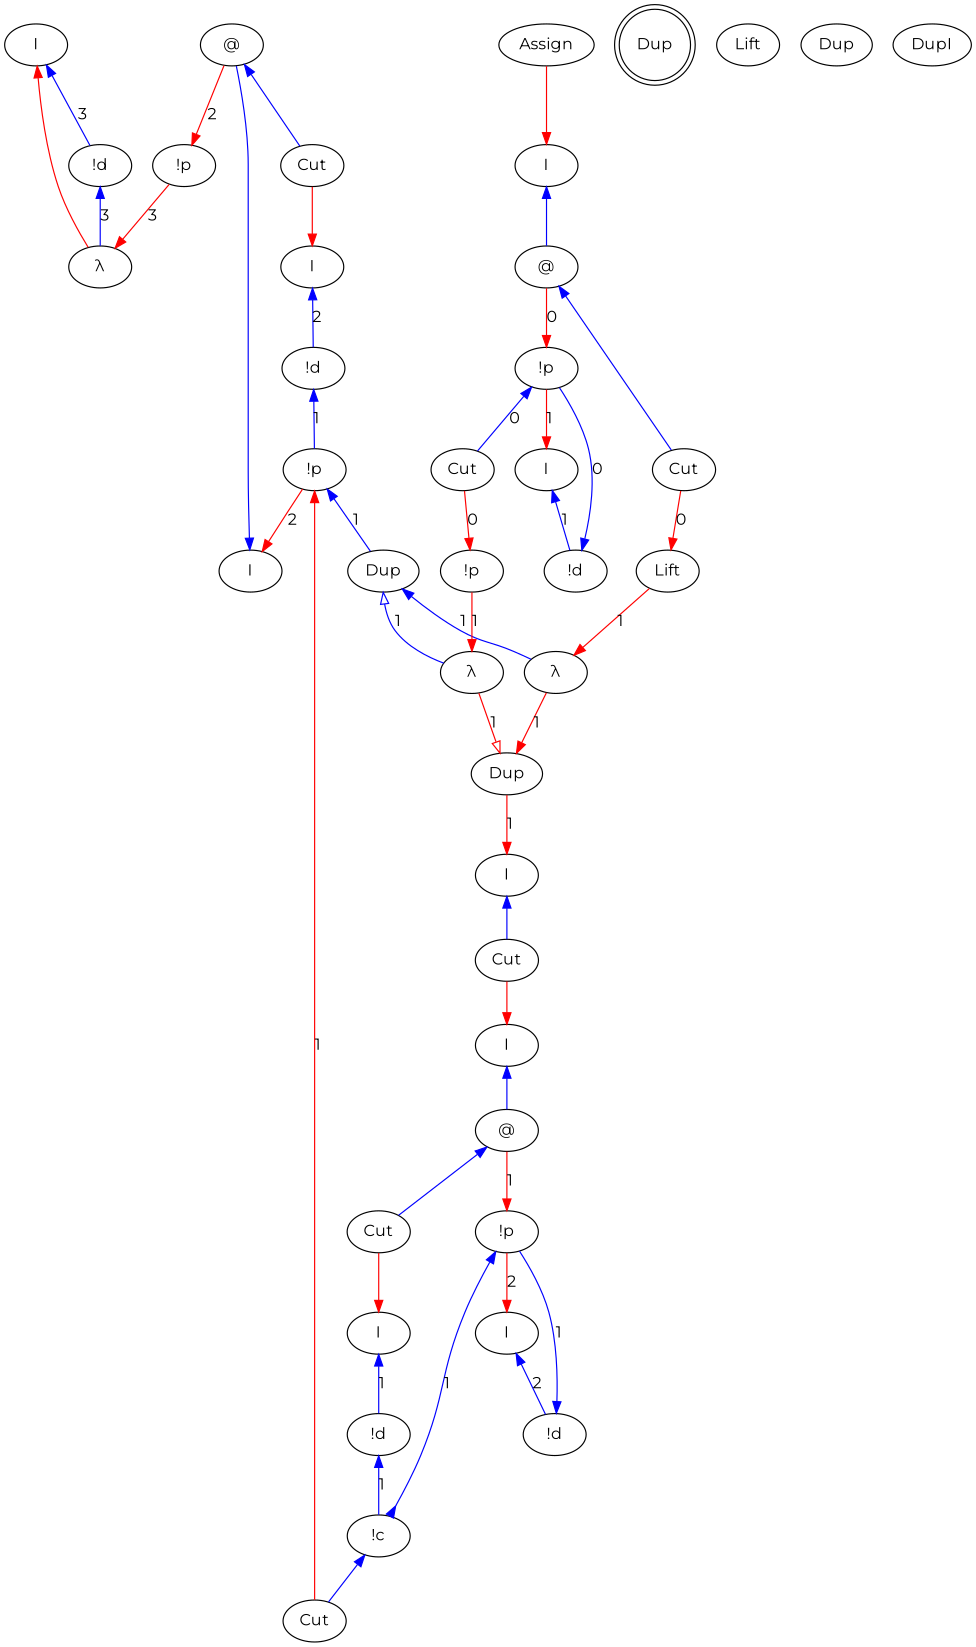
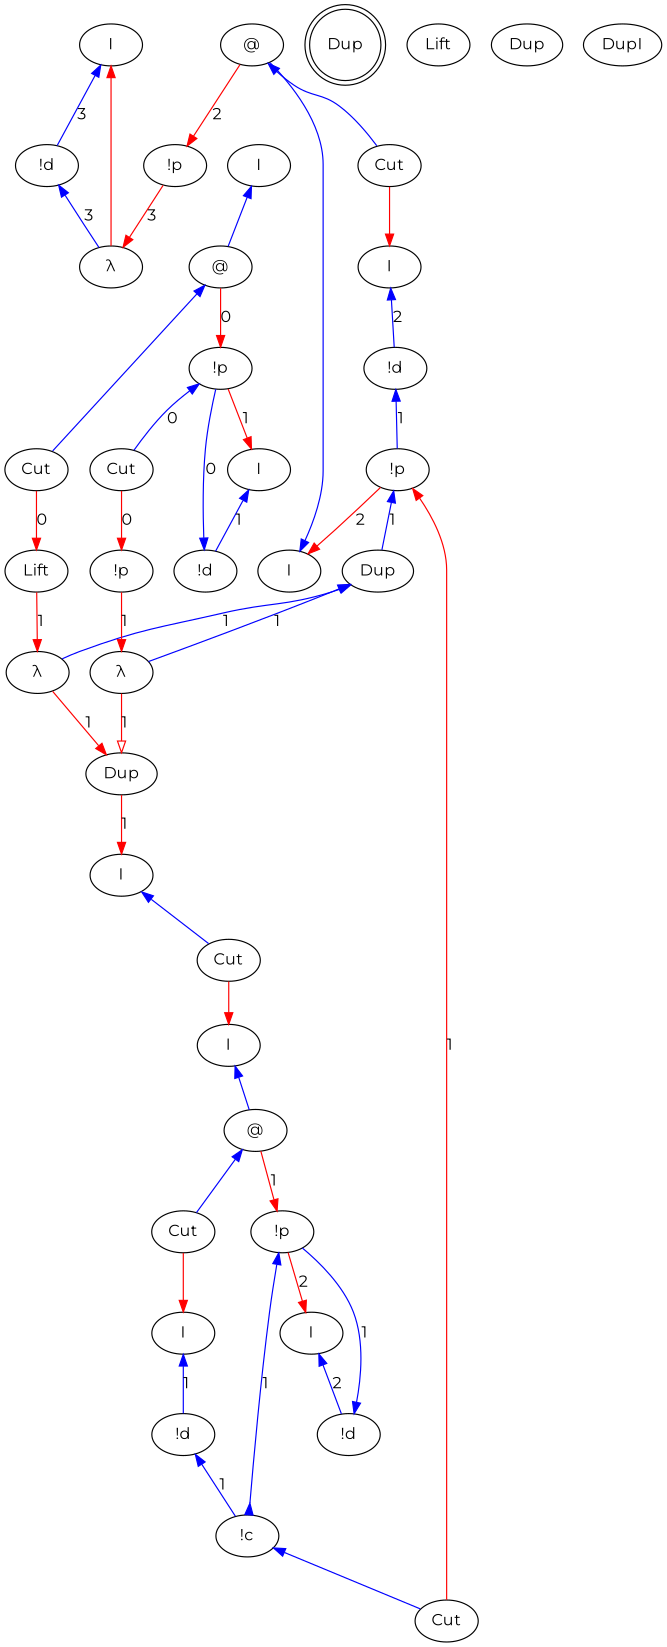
node "Assign": removed
